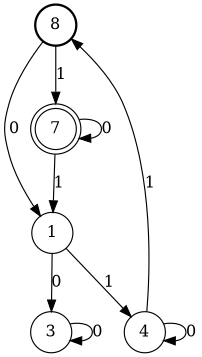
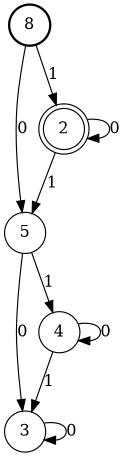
node "7": label "7" -> "2"
edge "4" -> "8": now "4" -> "3"
node "1": label "1" -> "5"
